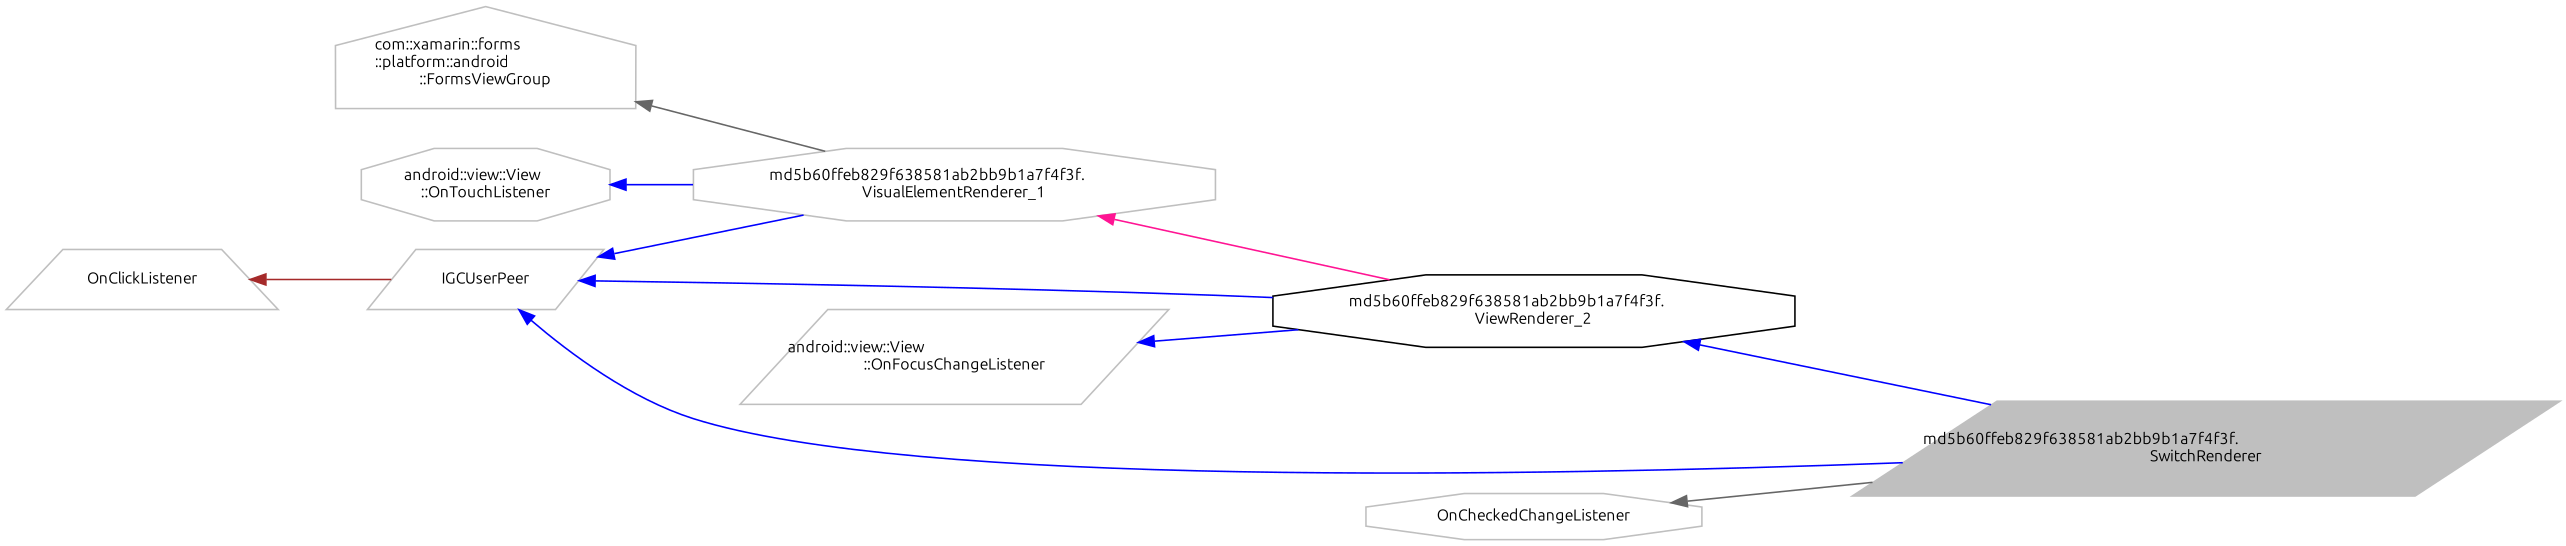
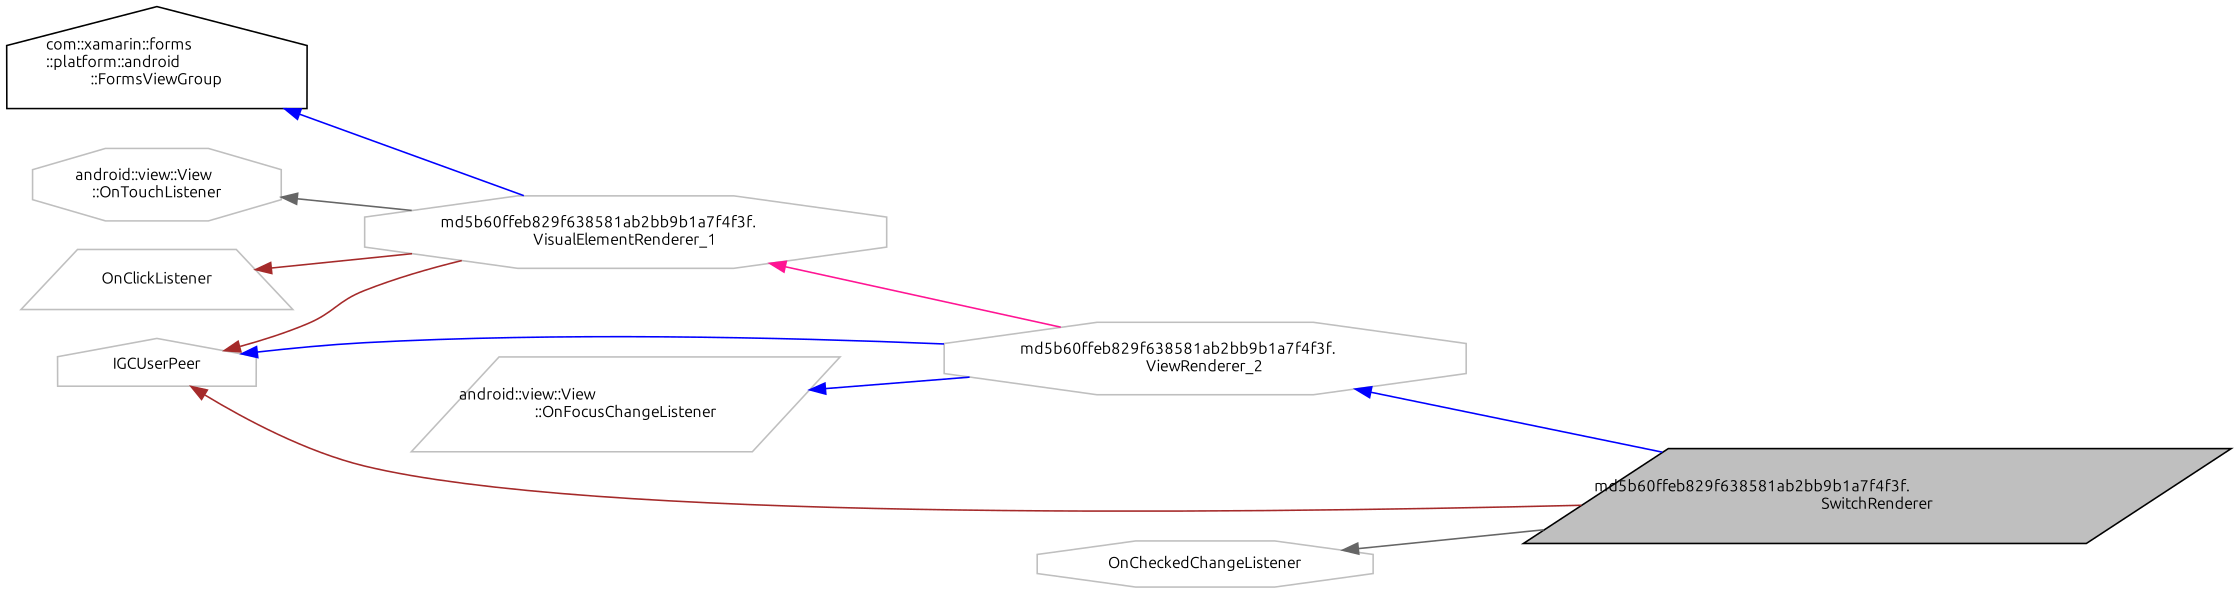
node "com::xamarin::forms ::platform::android ::FormsViewGroup": color grey75 -> black
edge "md5b60ffeb829f638581ab2bb9b1a7f4f3f. VisualElementRenderer_1" -> "com::xamarin::forms ::platform::android ::FormsViewGroup": color gray40 -> blue
edge "md5b60ffeb829f638581ab2bb9b1a7f4f3f. VisualElementRenderer_1" -> "android::view::View ::OnTouchListener": color blue -> gray40
edge "md5b60ffeb829f638581ab2bb9b1a7f4f3f. VisualElementRenderer_1" -> "IGCUserPeer": color blue -> brown
edge "IGCUserPeer" -> "OnClickListener": now "md5b60ffeb829f638581ab2bb9b1a7f4f3f. VisualElementRenderer_1" -> "OnClickListener"
node "IGCUserPeer": shape parallelogram -> house
node "md5b60ffeb829f638581ab2bb9b1a7f4f3f. ViewRenderer_2": color black -> grey75
node "md5b60ffeb829f638581ab2bb9b1a7f4f3f. SwitchRenderer": color grey75 -> black
edge "md5b60ffeb829f638581ab2bb9b1a7f4f3f. SwitchRenderer" -> "IGCUserPeer": color blue -> brown
